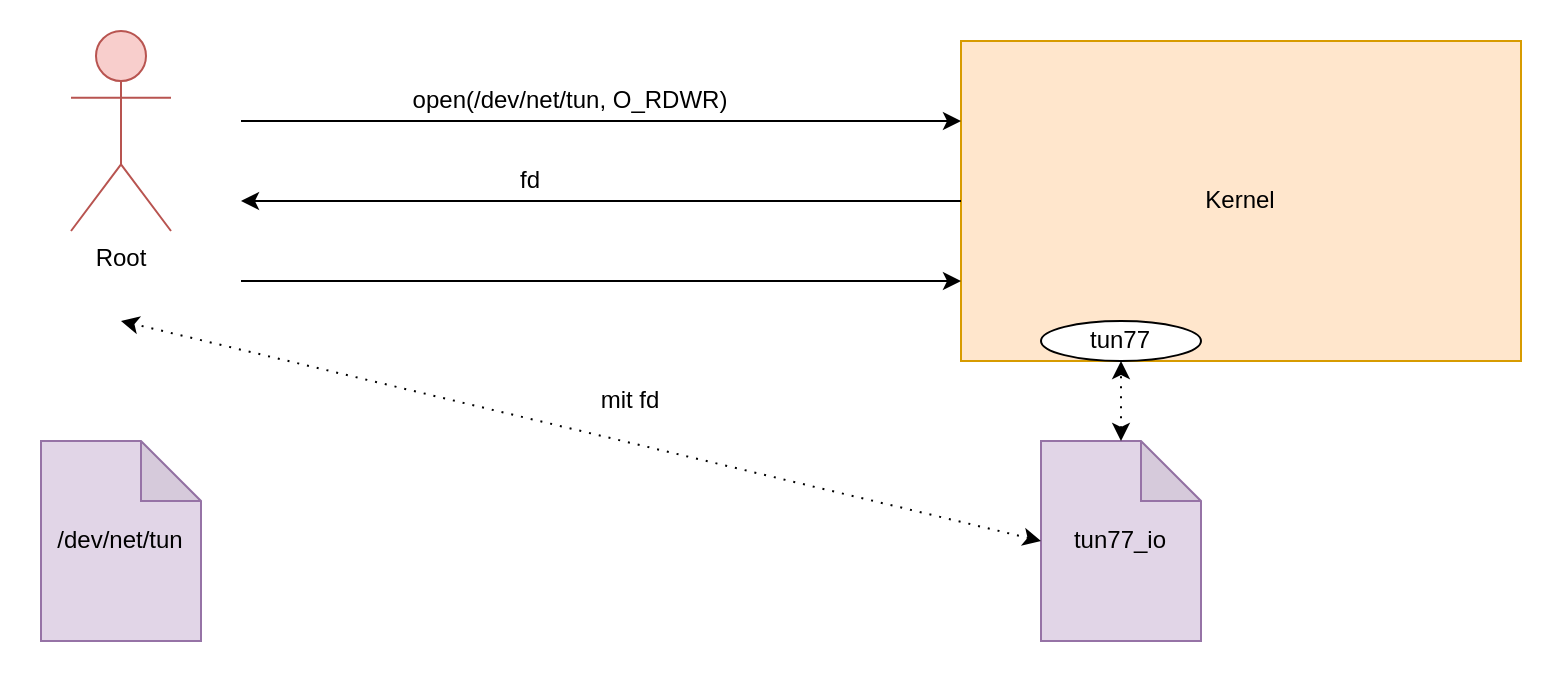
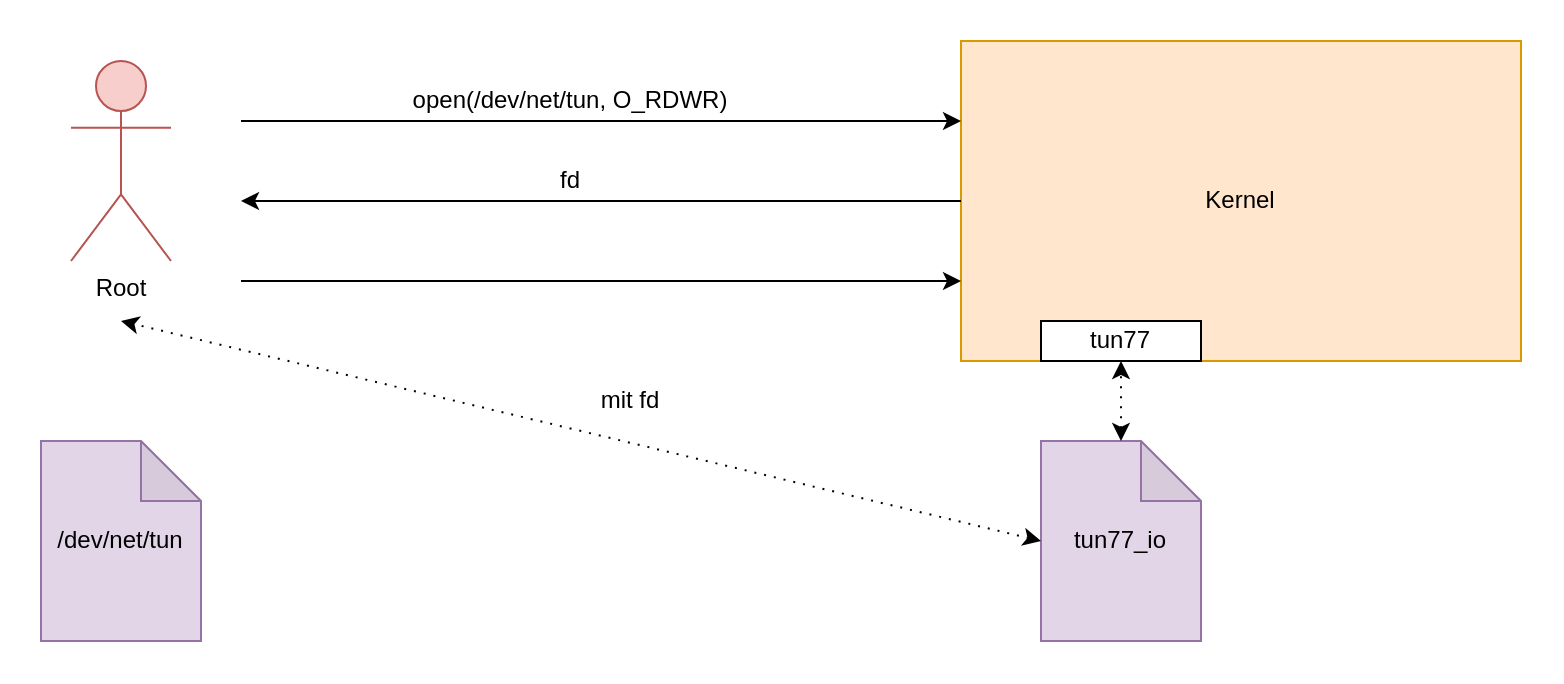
node "Root": moved (121, 131) -> (121, 161)
node "fd": moved (531, 181) -> (571, 181)
node "tun77": shape ellipse -> rectangle
